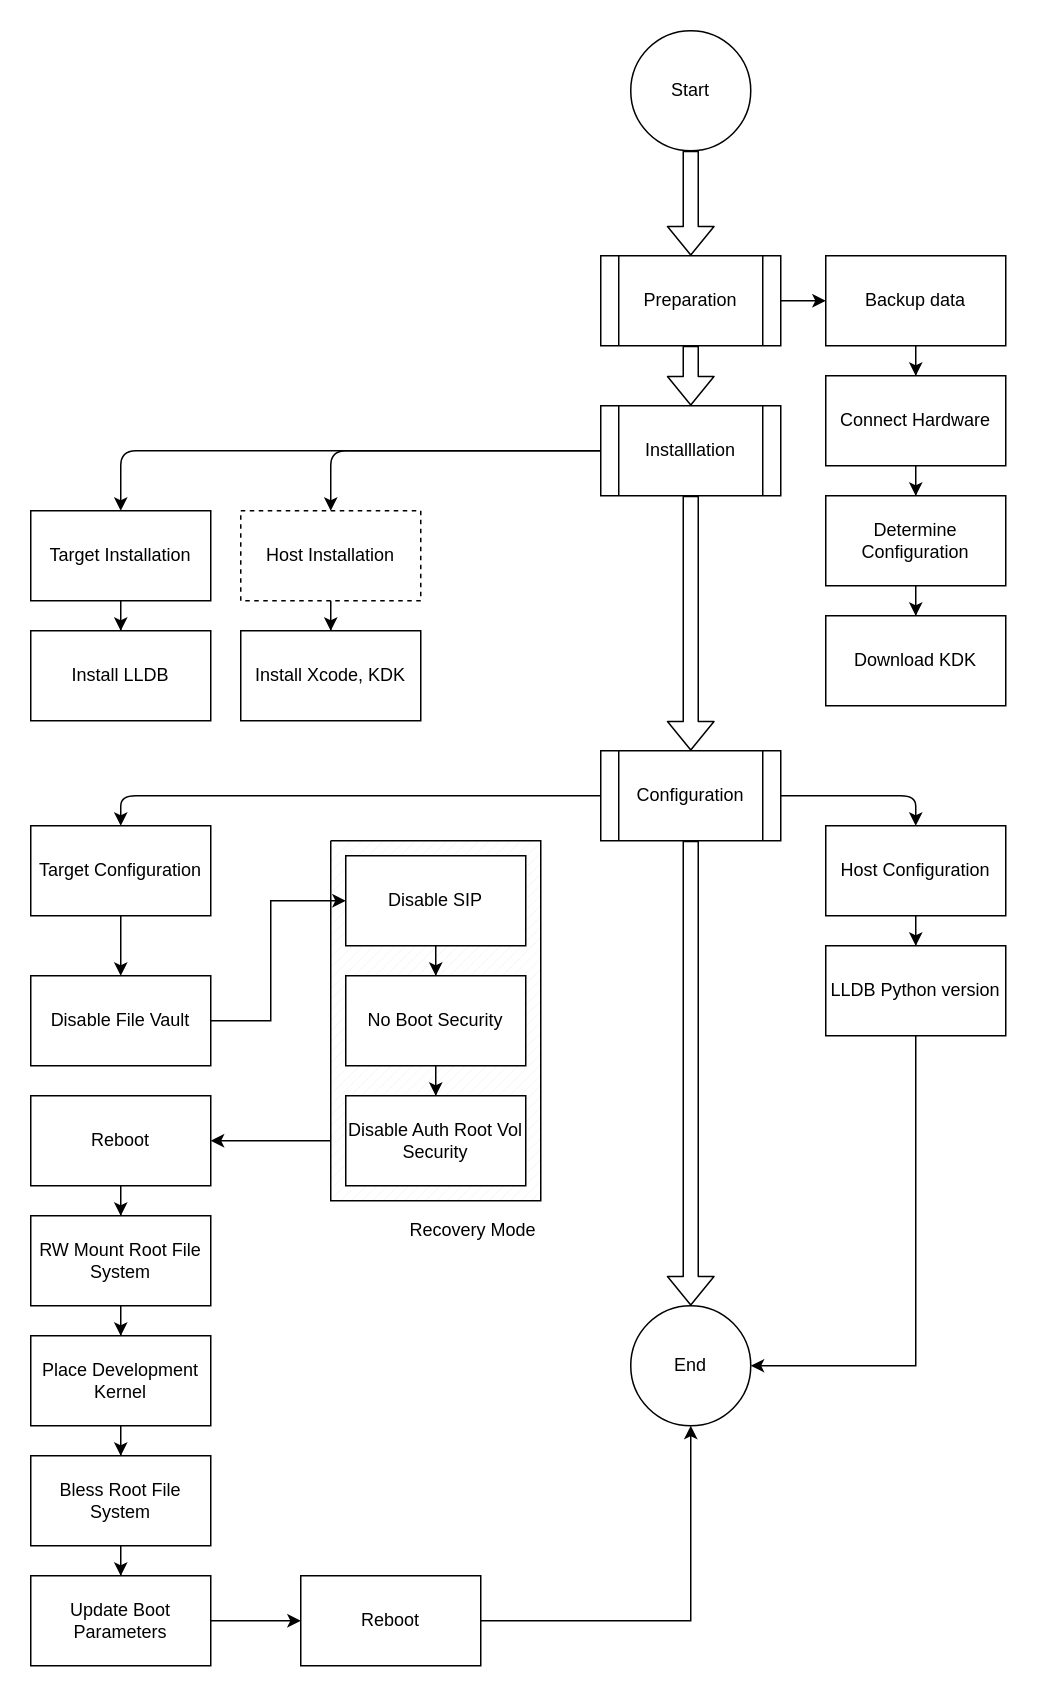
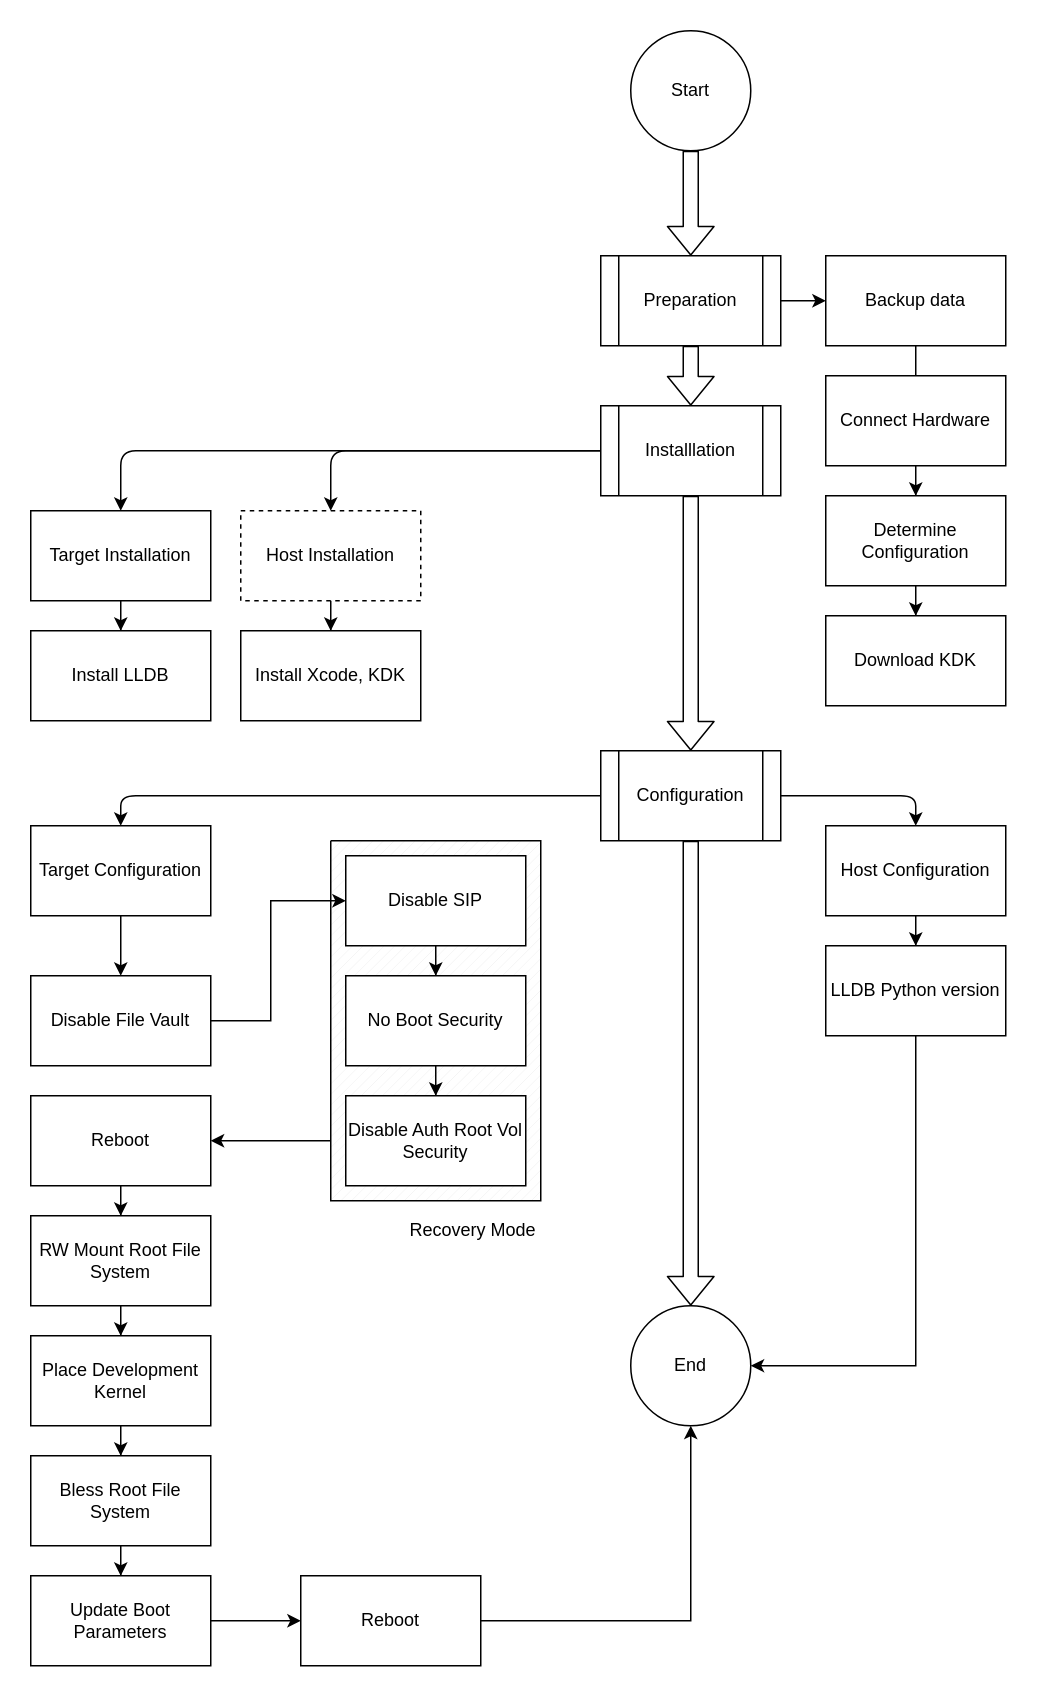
edge "Backup data" -> "Connect Hardware": arrowhead classic -> none
